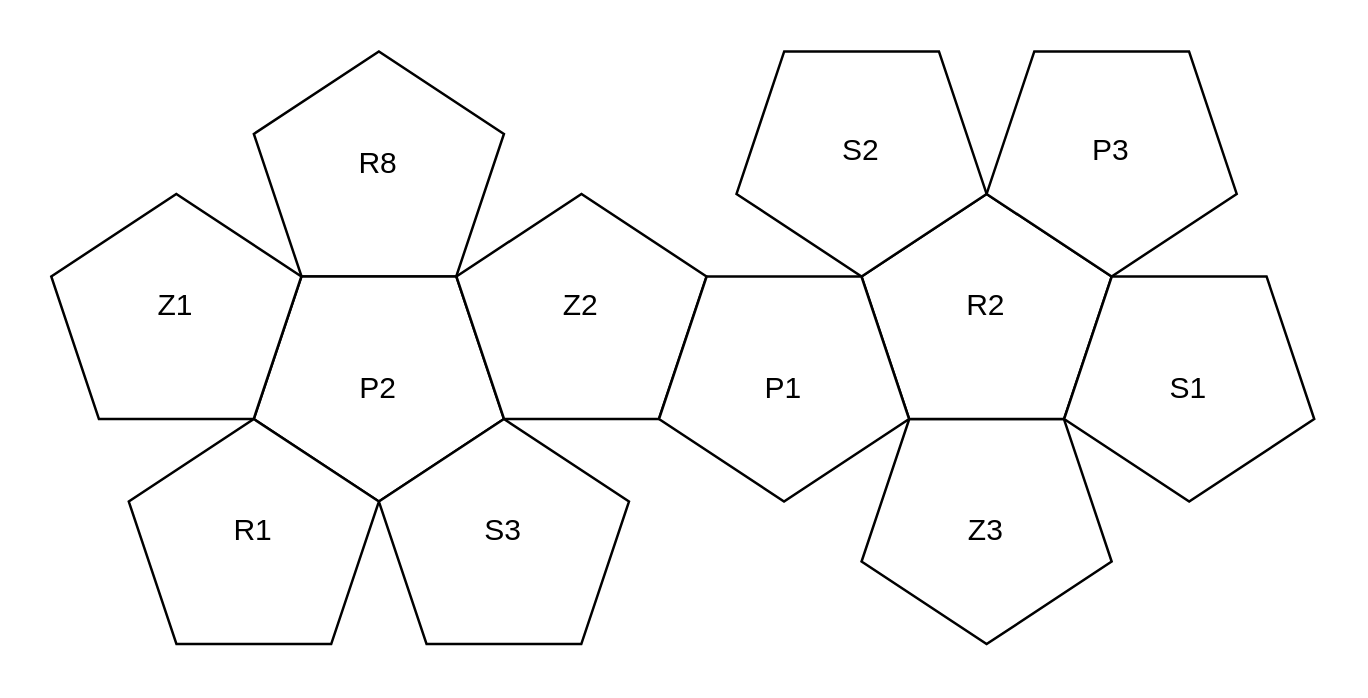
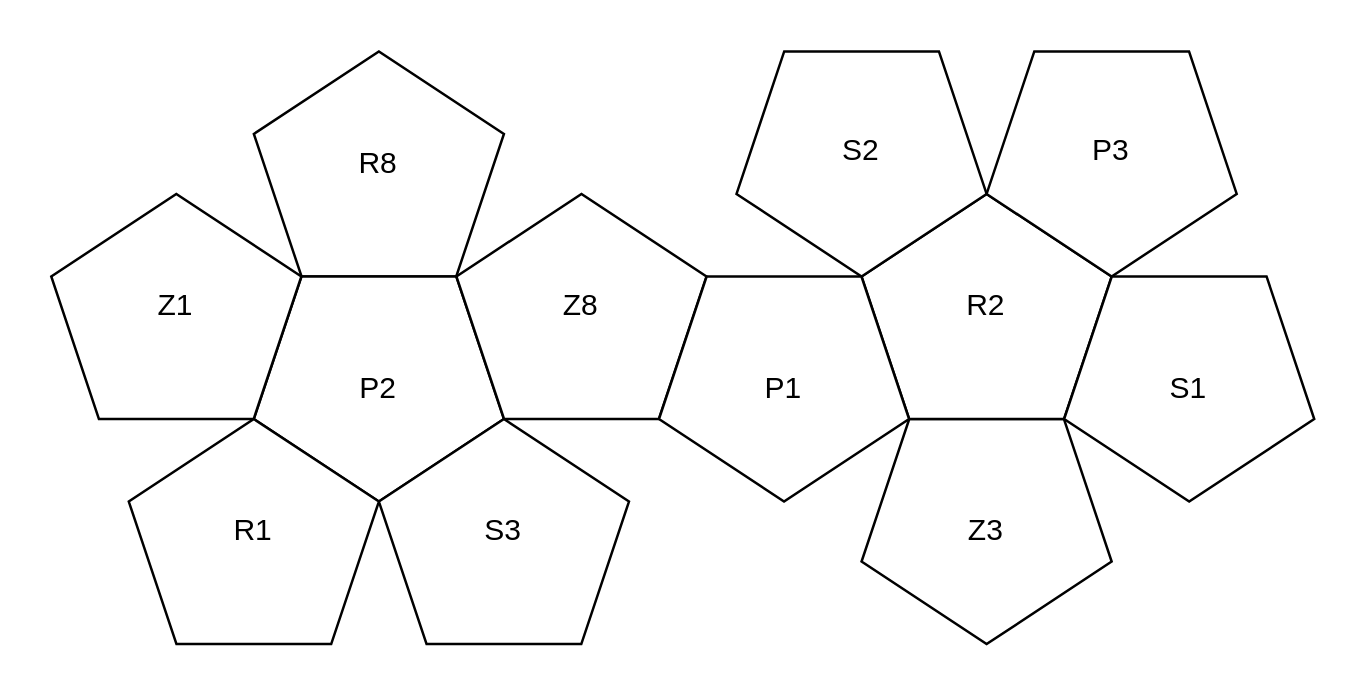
node "Z2": label "Z2" -> "Z8"
